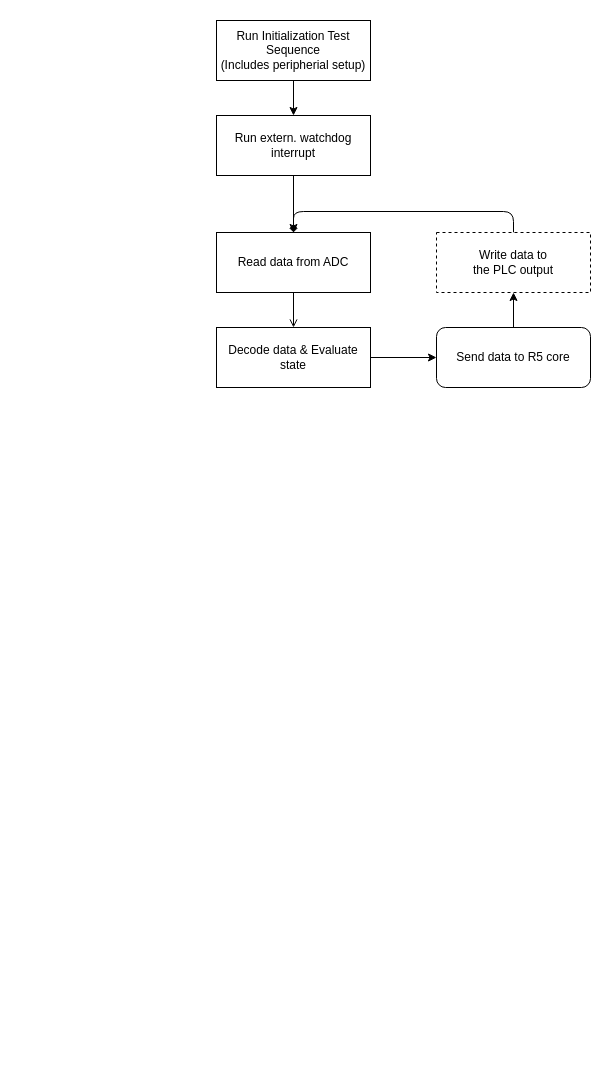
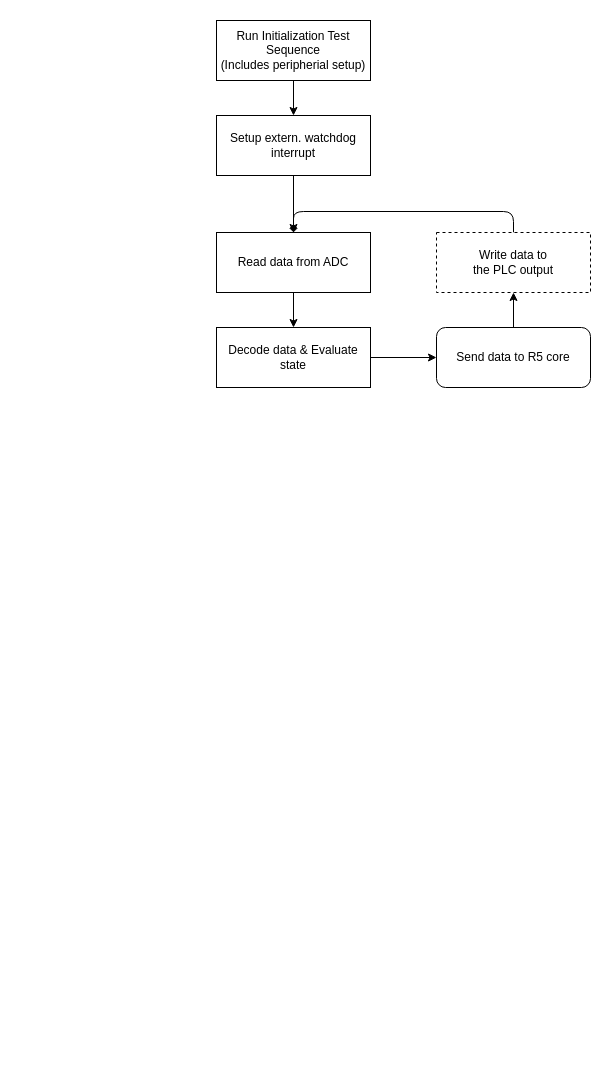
node "Run extern. watchdog interrupt": label "Run extern. watchdog interrupt" -> "Setup extern. watchdog interrupt"
edge "Read data from ADC" -> "Decode data & Evaluate state": arrowhead open -> classic
